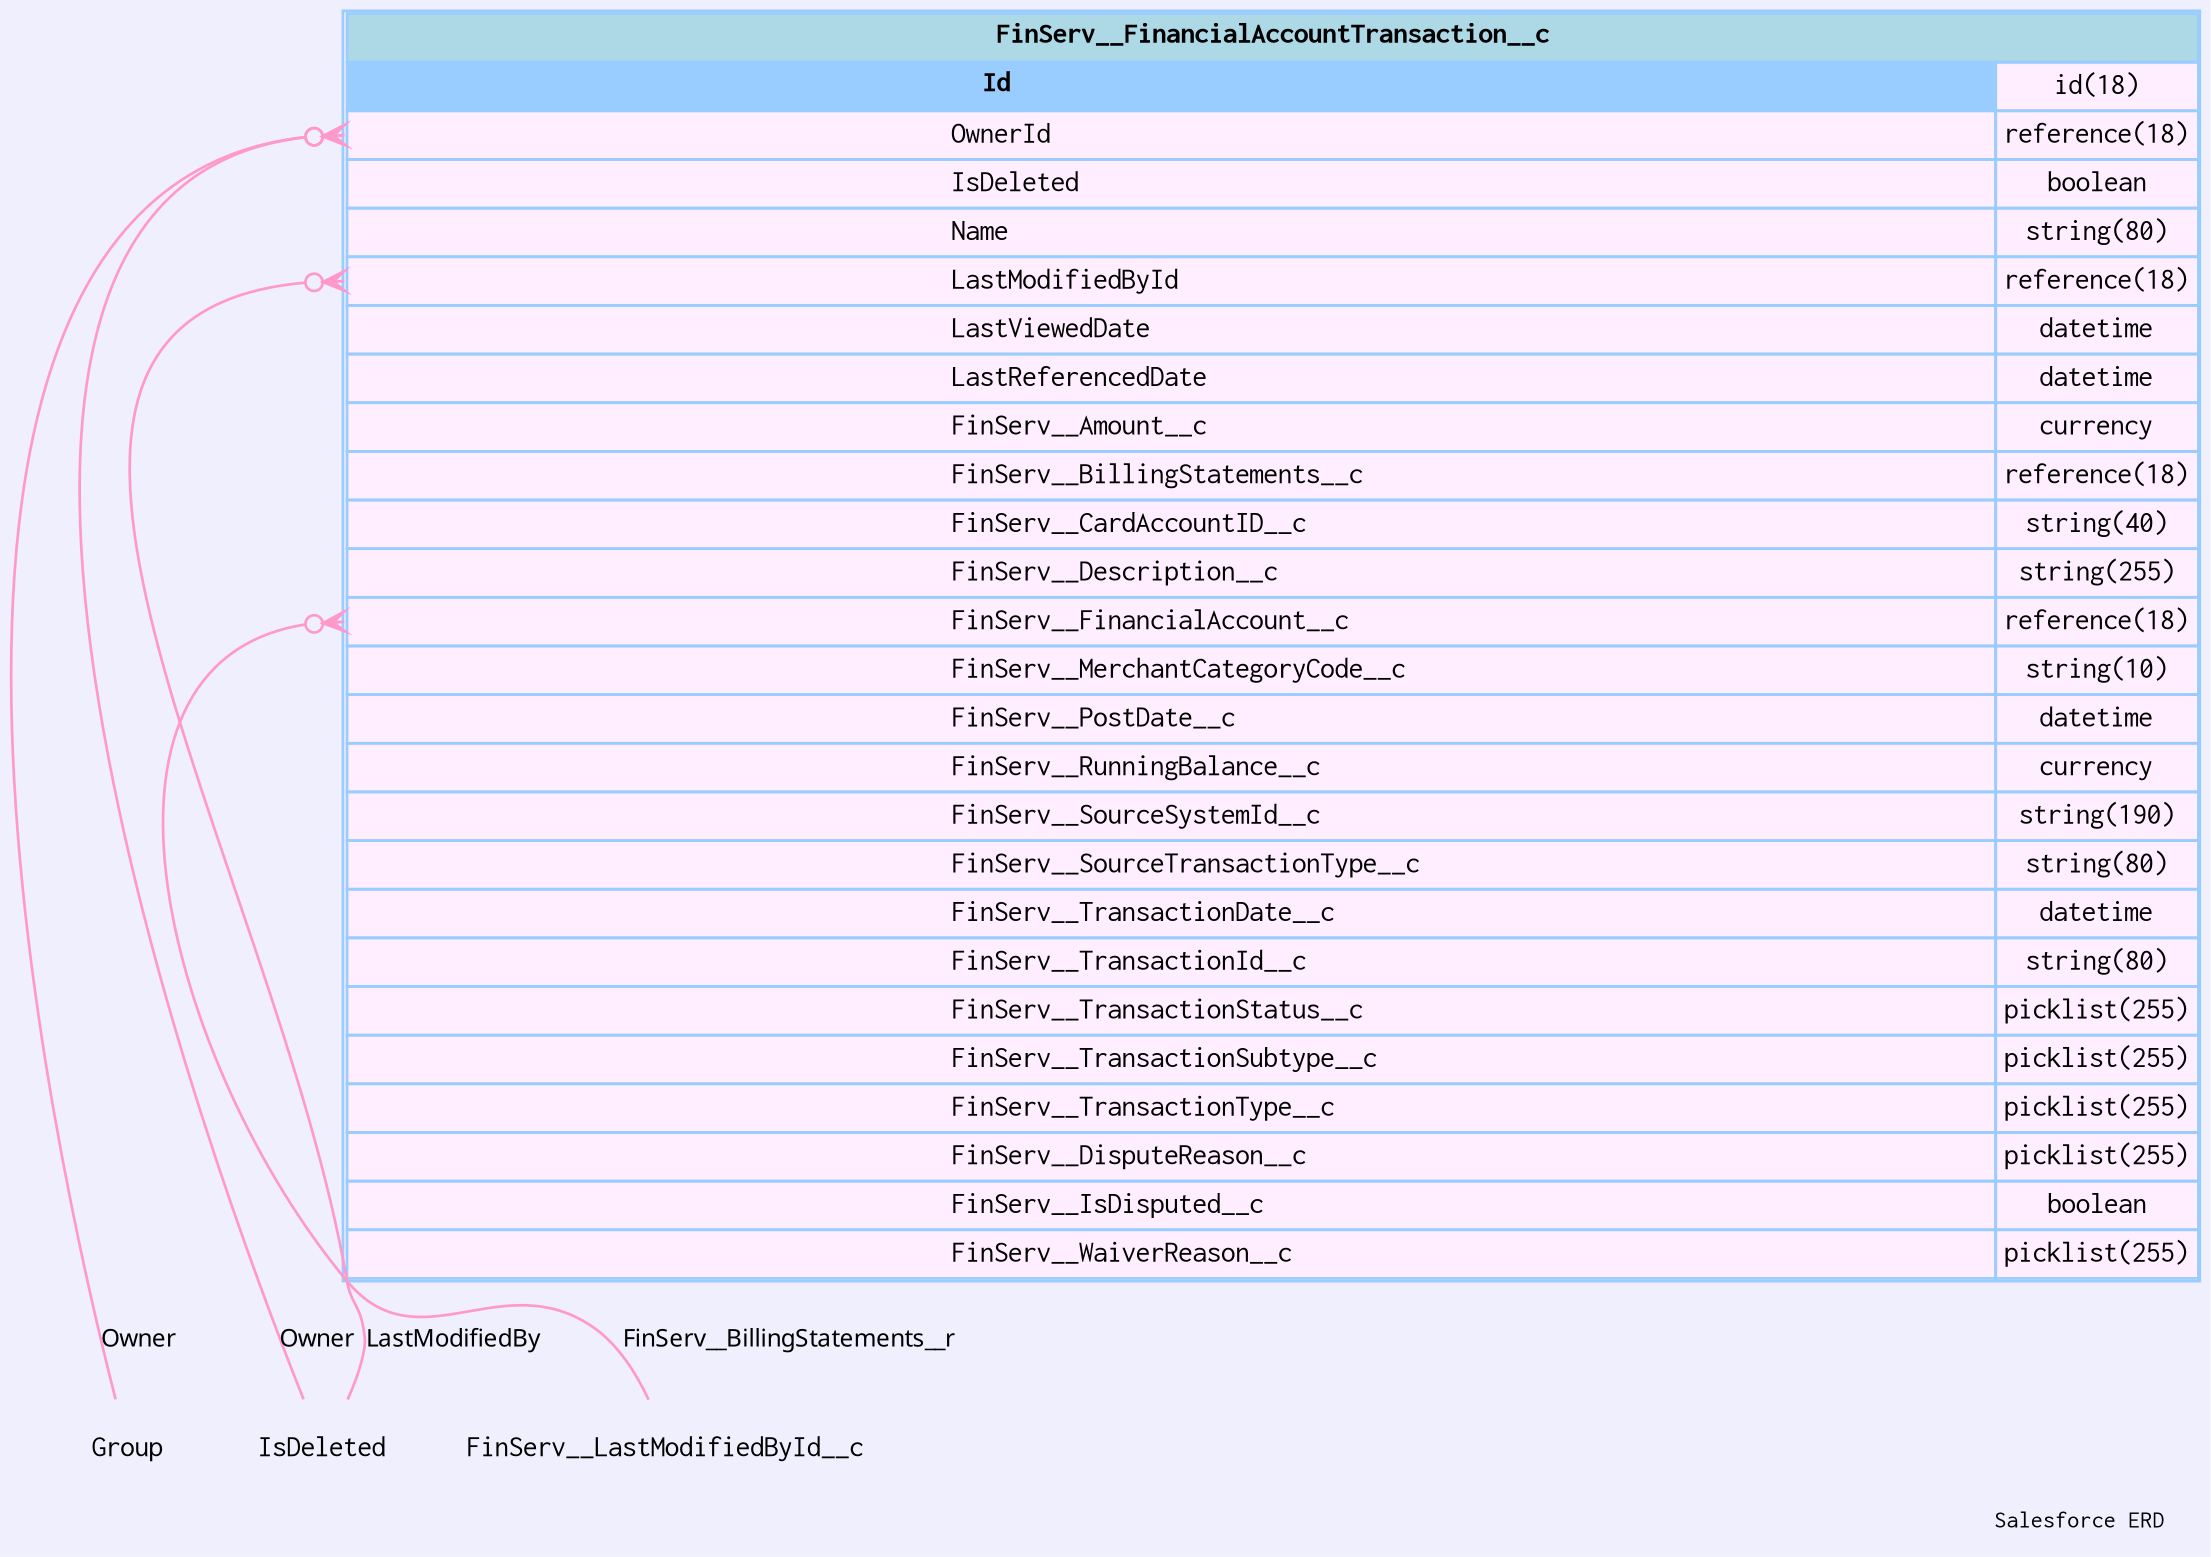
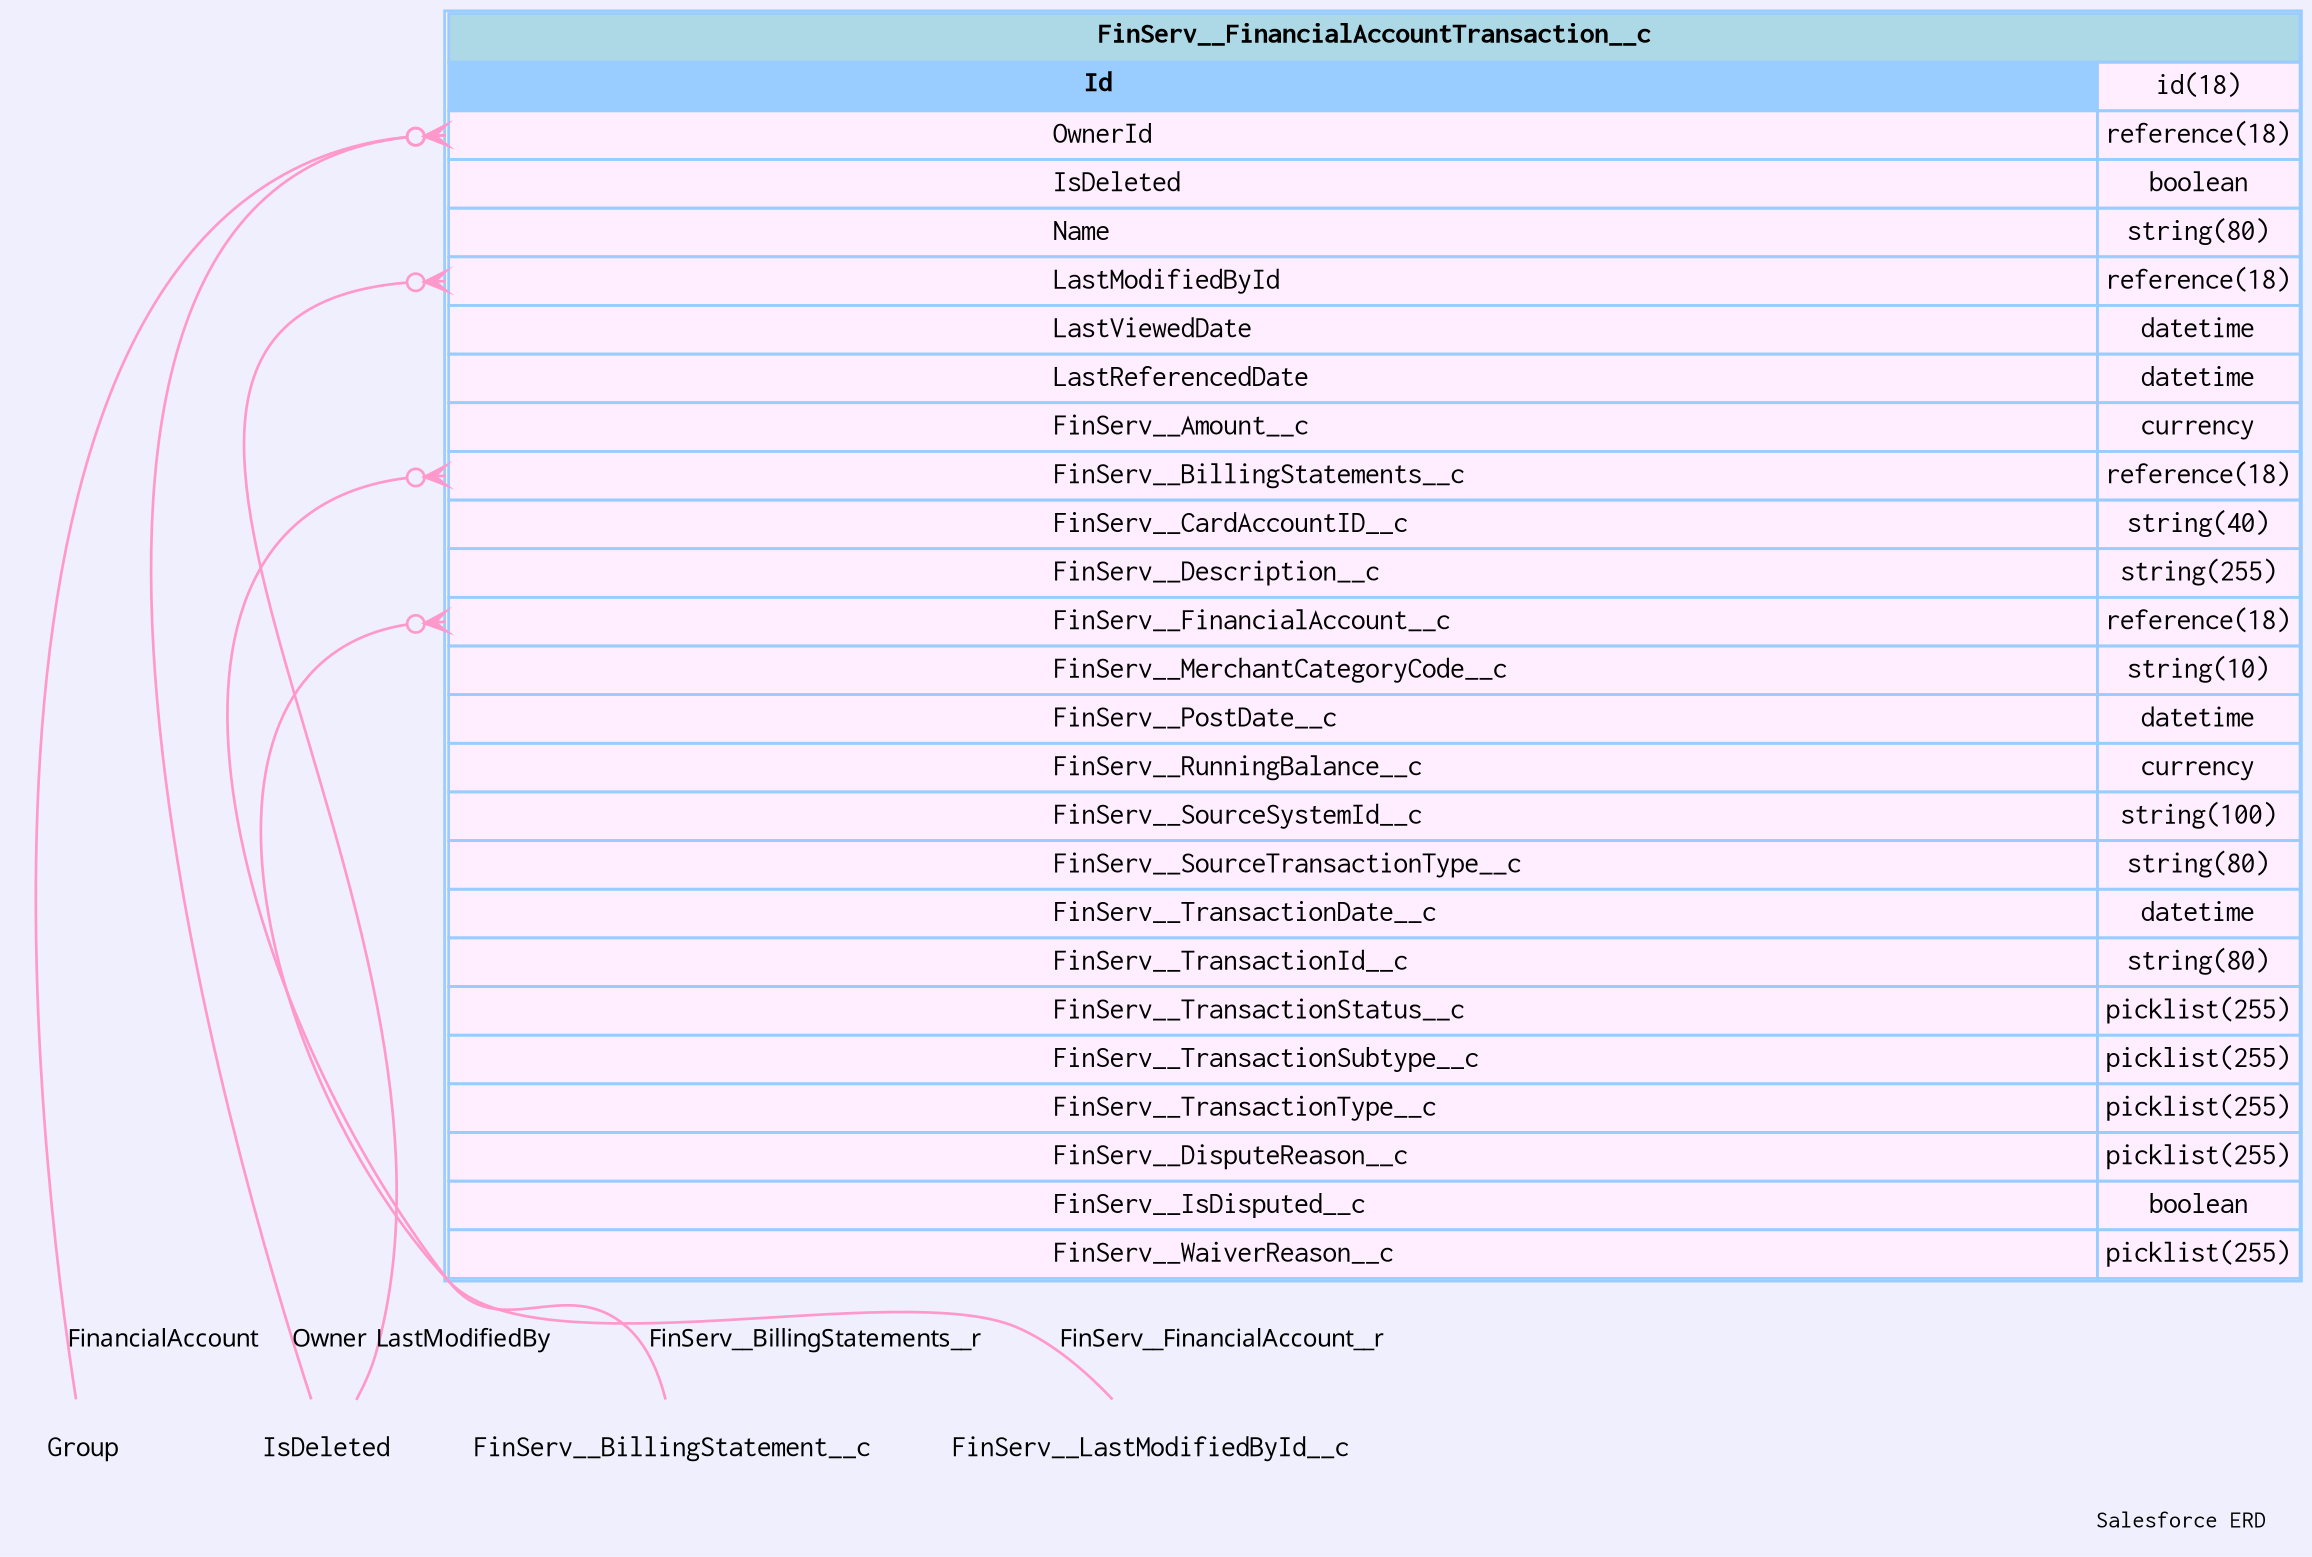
node "FinServ__FinancialAccountTransaction__c": text "string(190)" -> "string(100)"
edge "Group" -> "FinServ__FinancialAccountTransaction__c": label "Owner" -> "FinancialAccount"
edge "FinServ__LastModifiedById__c" -> "FinServ__FinancialAccountTransaction__c": label "FinServ__BillingStatements__r" -> "FinServ__FinancialAccount__r"
node "FinServ__BillingStatement__c": added
